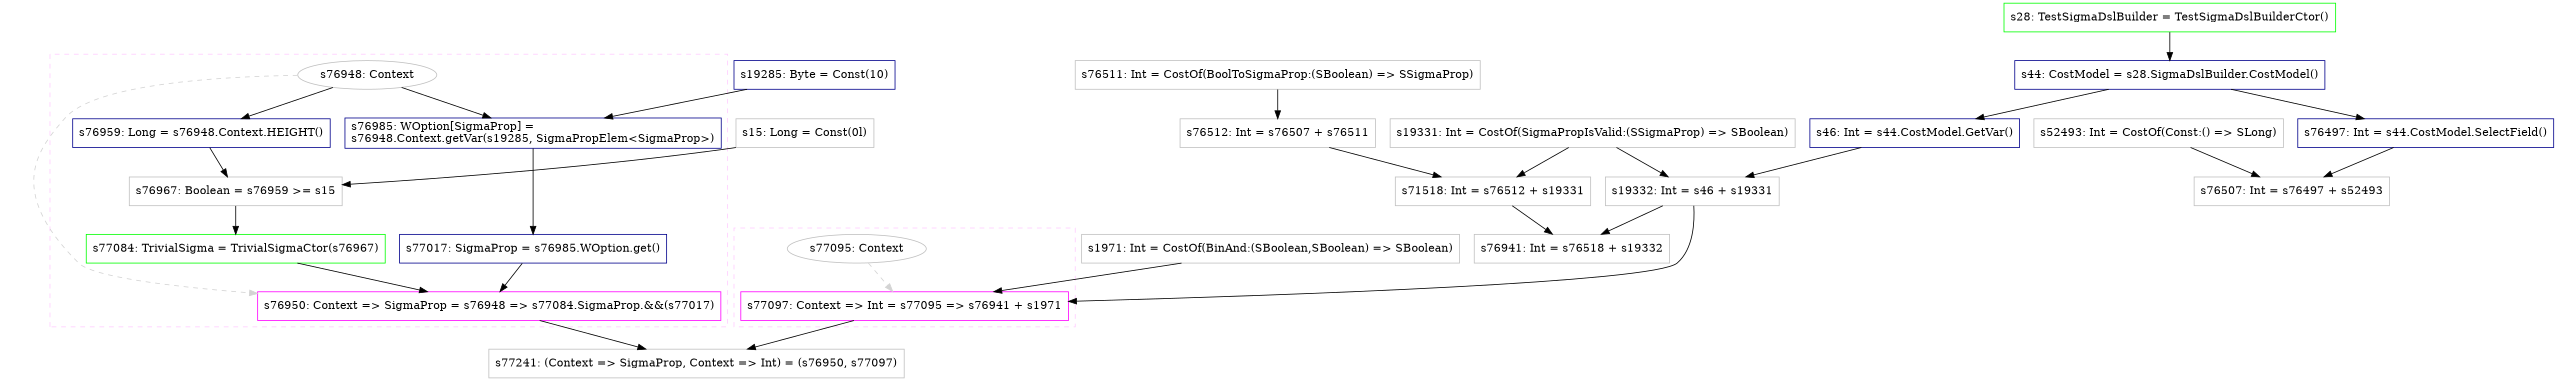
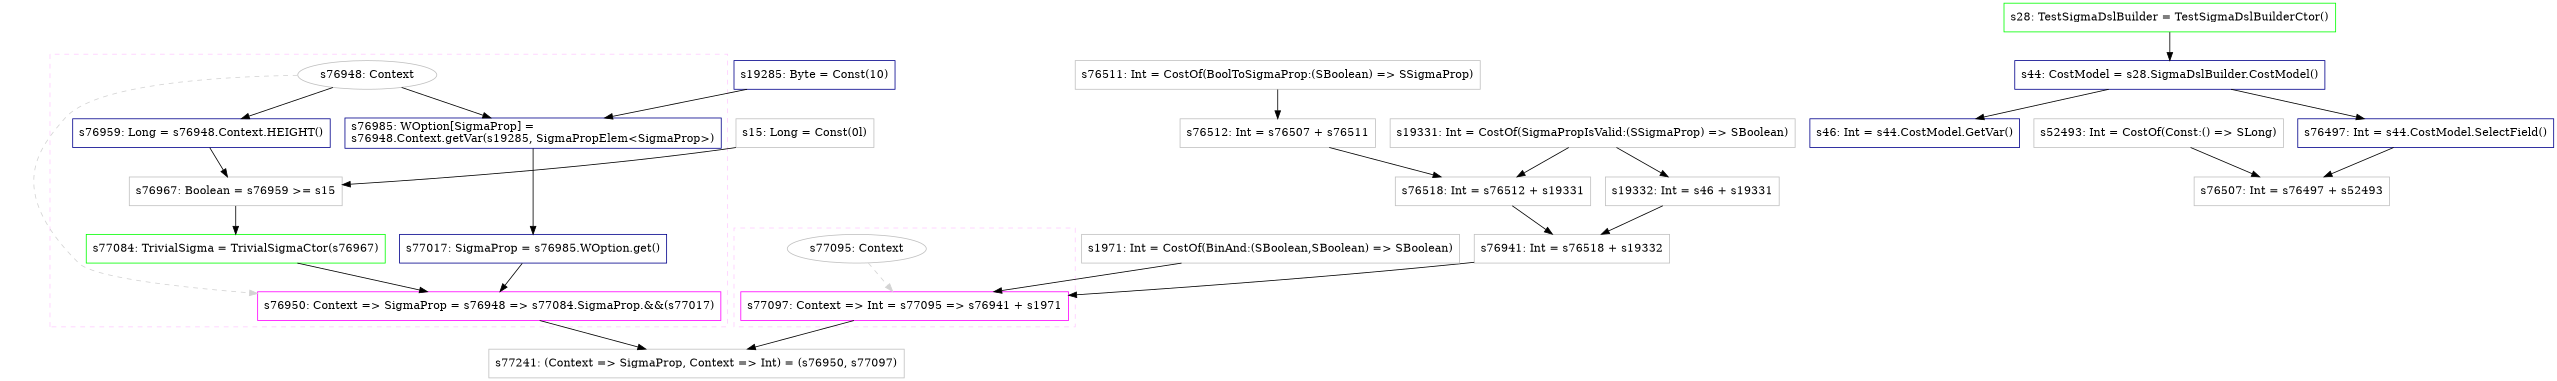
edge "s46: Int = s44.CostModel.GetVar()" -> "s19332: Int = s46 + s19331": removed
node "s71518: Int = s76512 + s19331": label "s71518: Int = s76512 + s19331" -> "s76518: Int = s76512 + s19331"
edge "s19332: Int = s46 + s19331" -> "s77097: Context => Int = s77095 => s76941 + s1971": now "s76941: Int = s76518 + s19332" -> "s77097: Context => Int = s77095 => s76941 + s1971"
